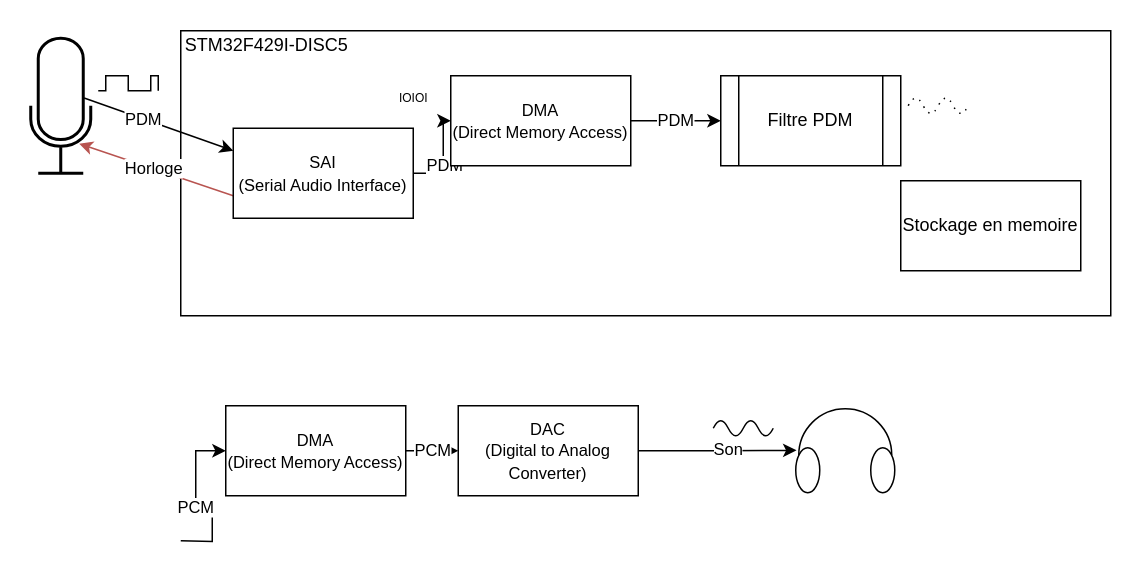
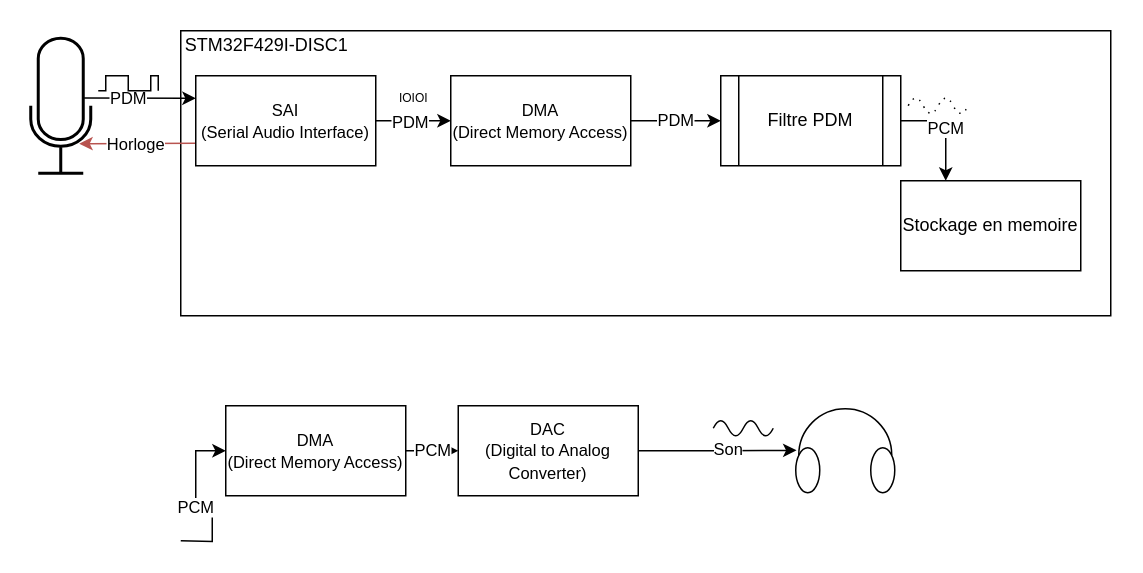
node "STM32F429I-DISC5": label "STM32F429I-DISC5" -> "STM32F429I-DISC1"
edge "Filtre PDM" -> "Stockage en memoire": added, label "PCM"
node "SAI (Serial Audio Interface)": moved (323, 173) -> (286, 121)
